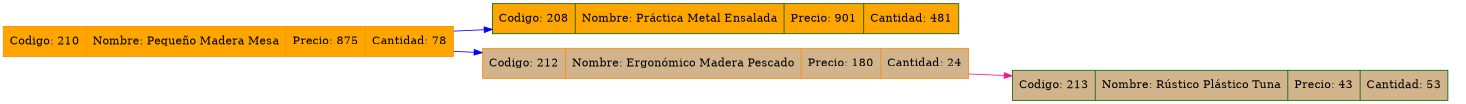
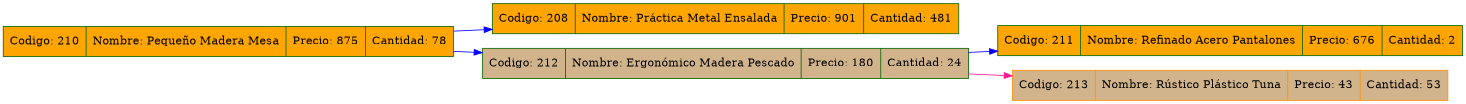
node "Codigo: 210": color darkorange -> darkgreen
node "Codigo: 211": added
node "Codigo: 212": color darkorange -> darkgreen
node "Codigo: 213": color darkgreen -> darkorange
